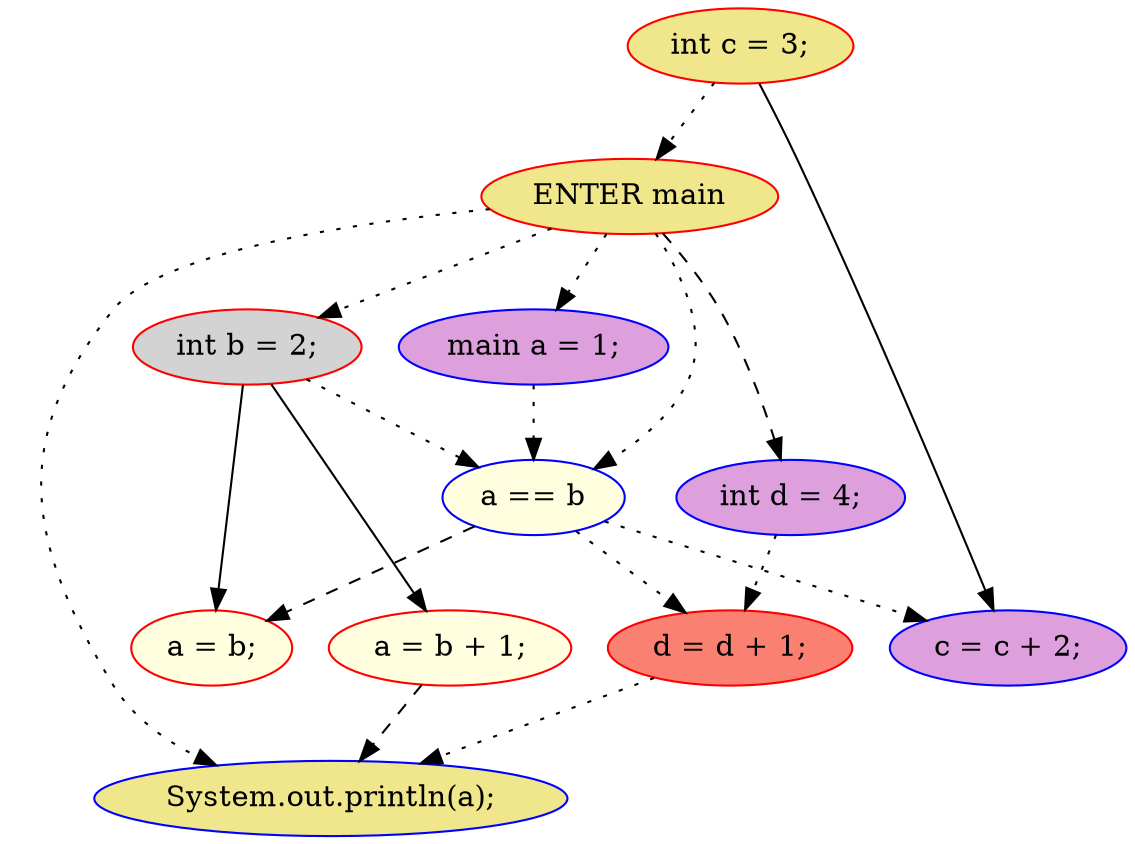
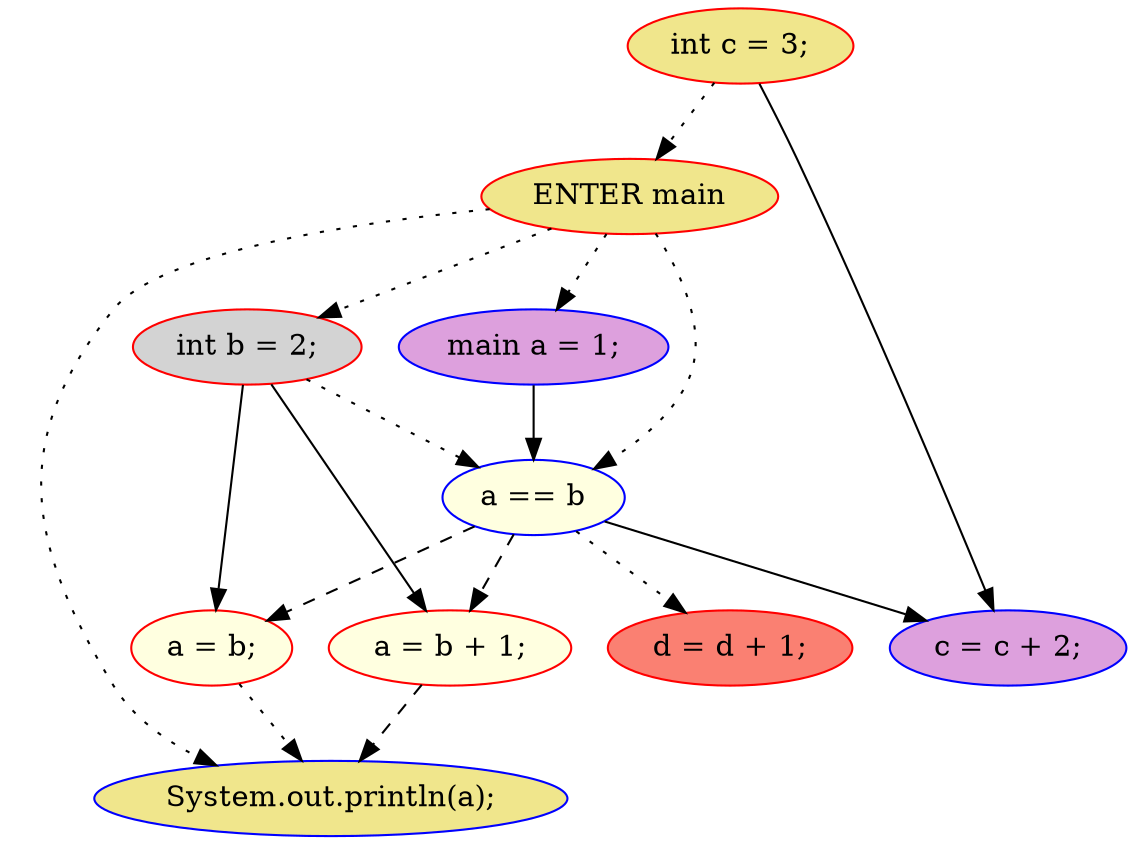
edge "main a = 1;" -> "a == b": style dotted -> solid
node "int d = 4;": removed
edge "a == b" -> "a = b + 1;": added
edge "a == b" -> "c = c + 2;": style dotted -> solid
edge "d = d + 1;" -> "System.out.println(a);": now "a = b;" -> "System.out.println(a);"
